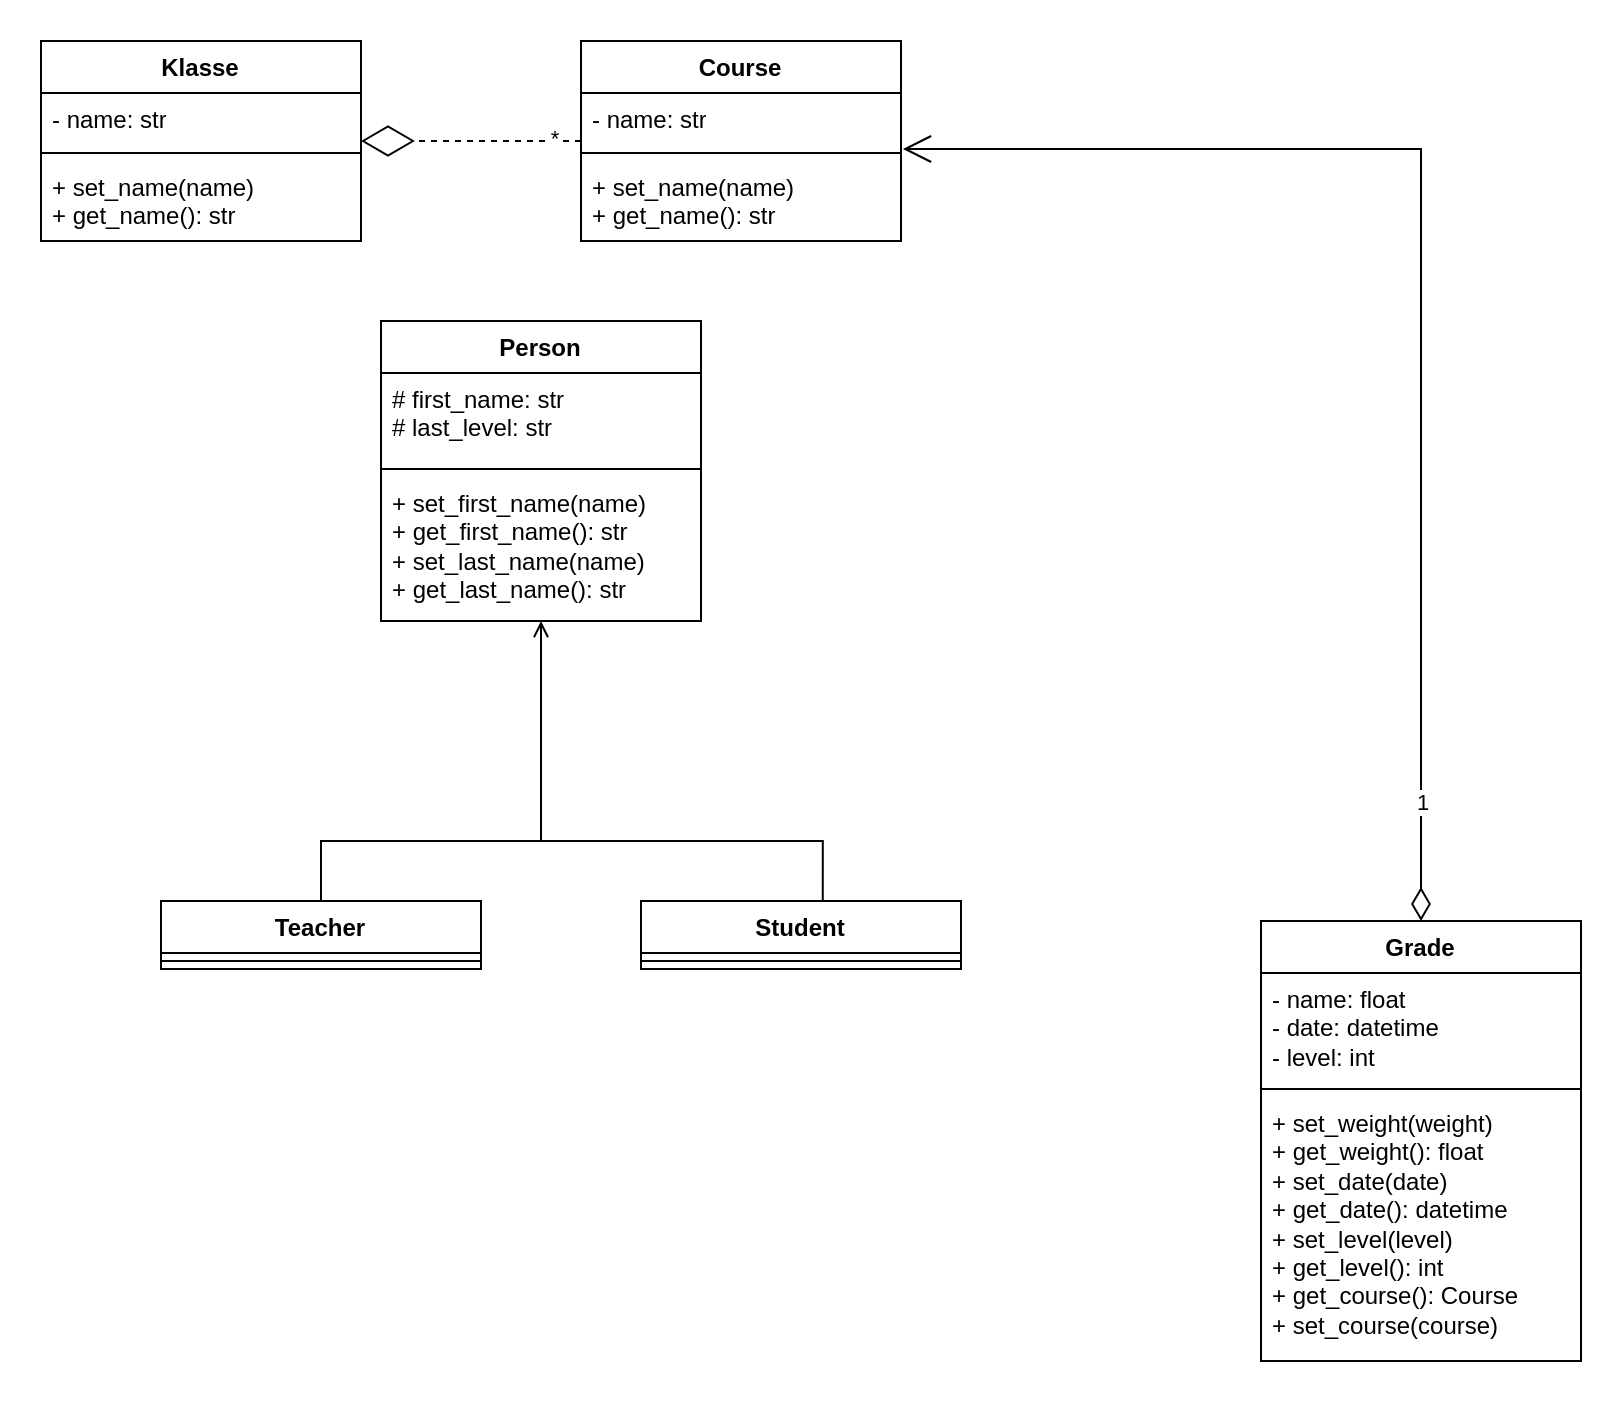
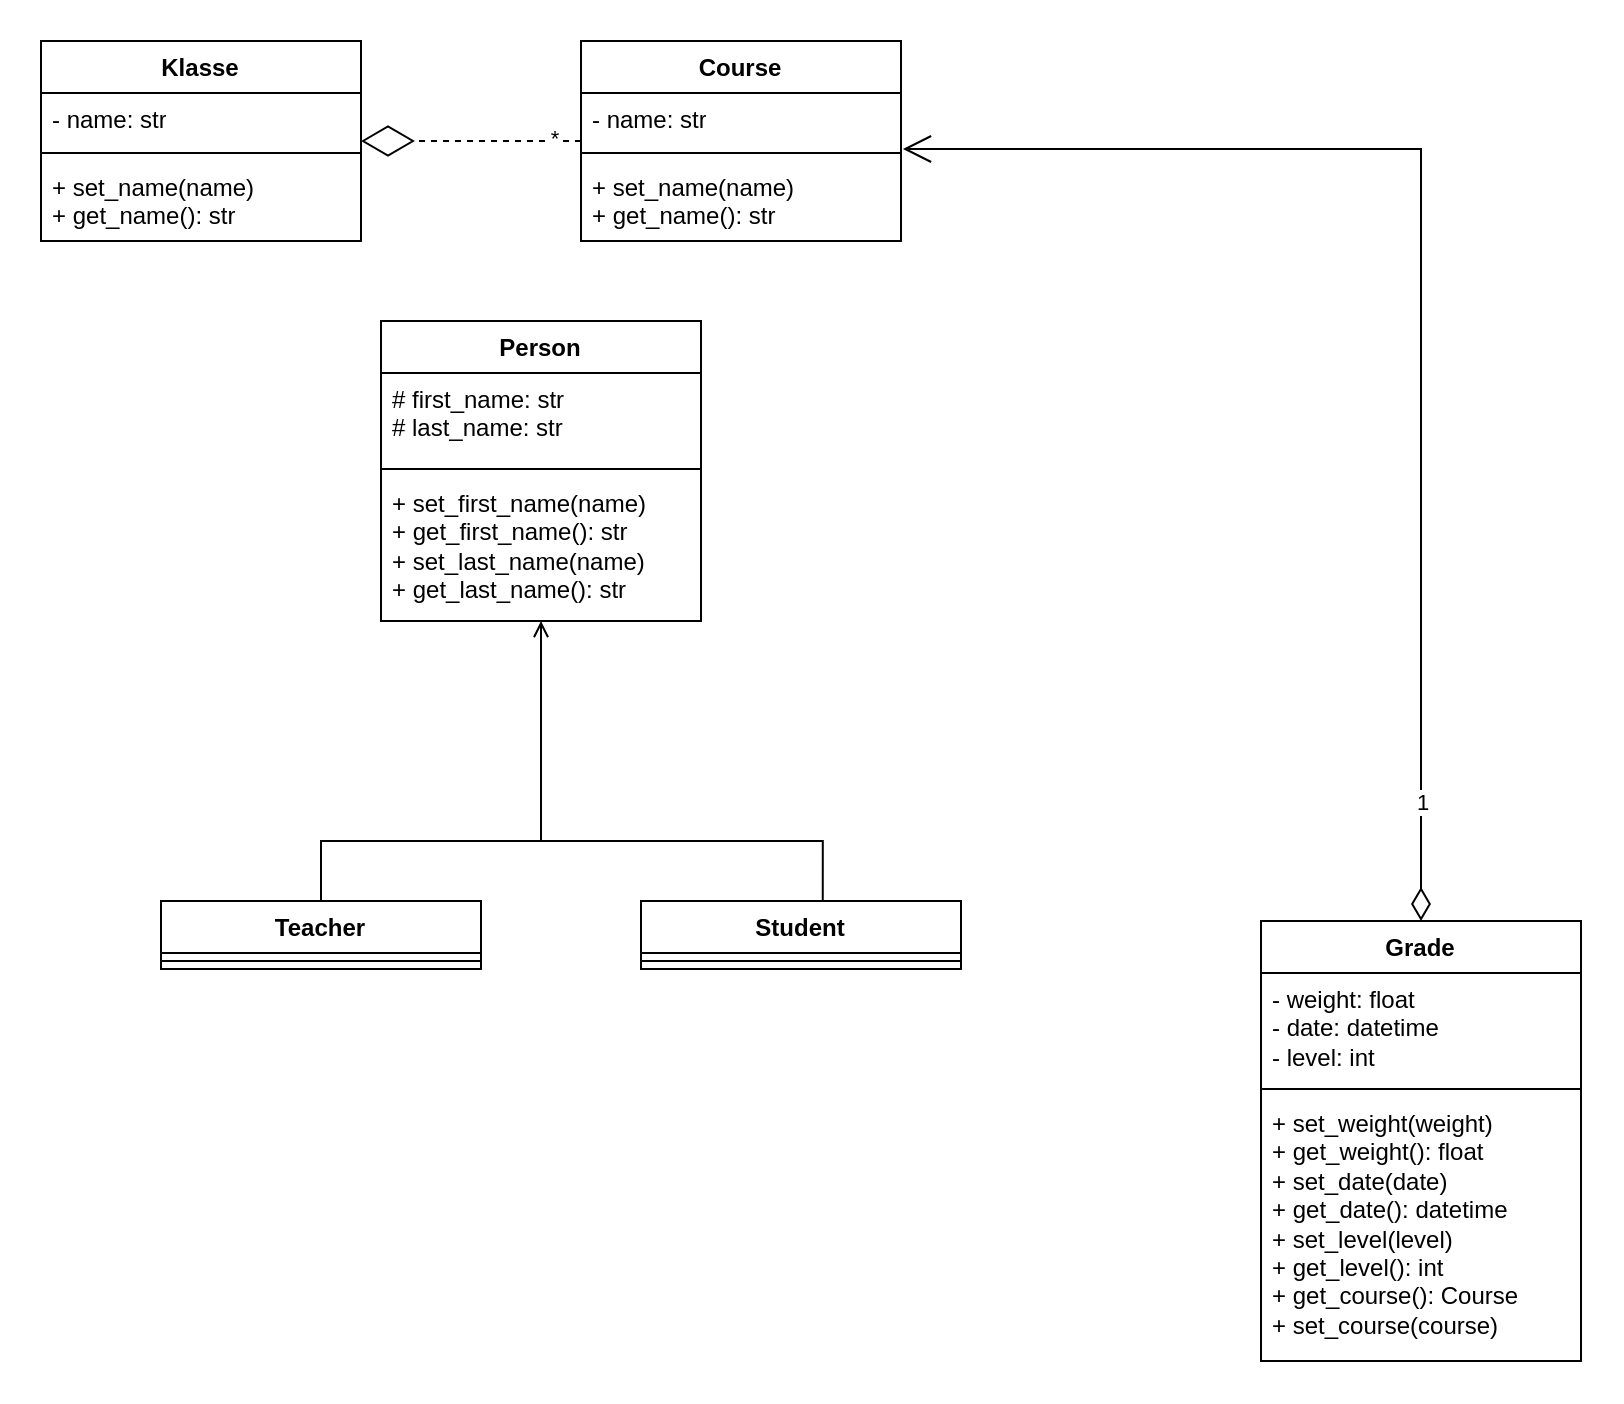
node "# first_name: str # last_level: str": label "# first_name: str # last_level: str" -> "# first_name: str # last_name: str"
node "- name: float - date: datetime - level: int": label "- name: float - date: datetime - level: int" -> "- weight: float - date: datetime - level: int"
